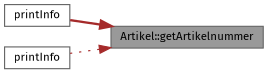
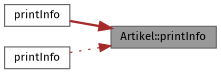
node "Artikel::getArtikelnummer": label "Artikel::getArtikelnummer" -> "Artikel::printInfo"
